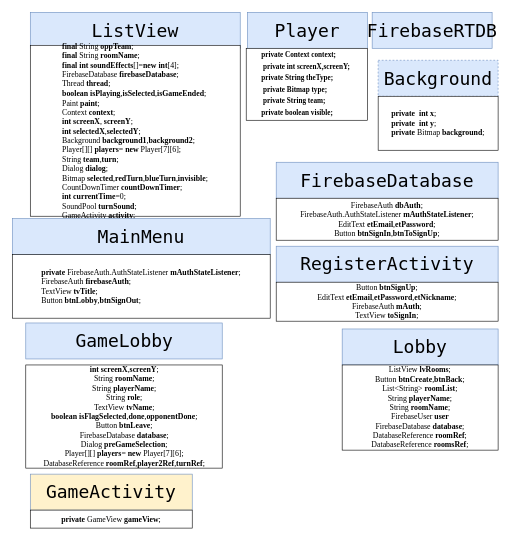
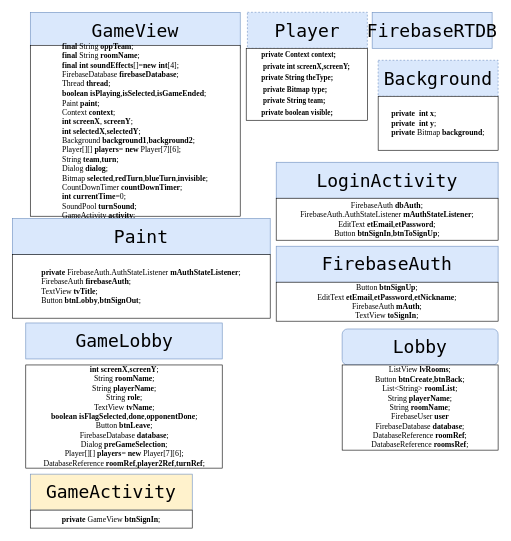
node "ListView": label "ListView" -> "GameView"
node "Player": style solid -> dashed
node "FirebaseDatabase": label "FirebaseDatabase" -> "LoginActivity"
node "MainMenu": label "MainMenu" -> "Paint"
node "RegisterActivity": label "RegisterActivity" -> "FirebaseAuth"
node "Lobby": shape rectangle -> rounded rectangle
node "private GameView gameView;": label "private GameView gameView;" -> "private GameView btnSignIn;"
